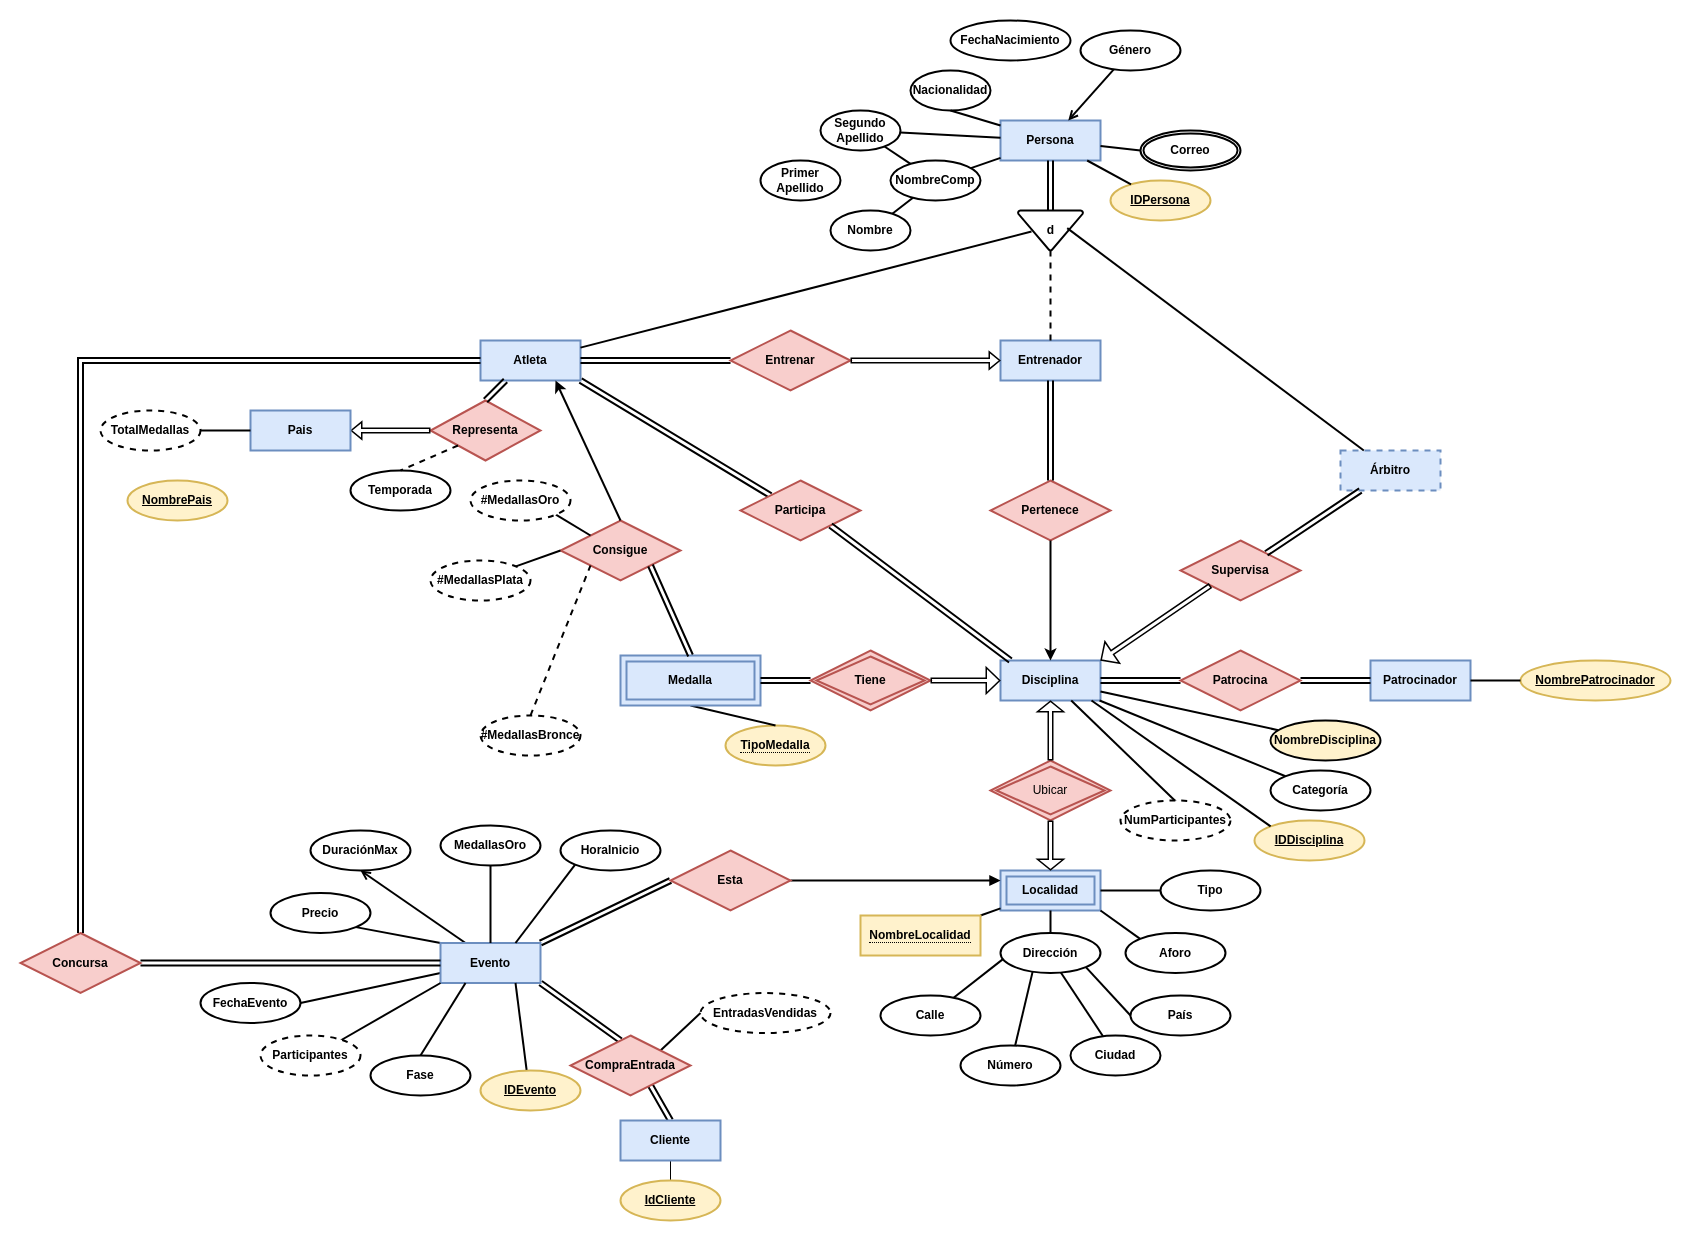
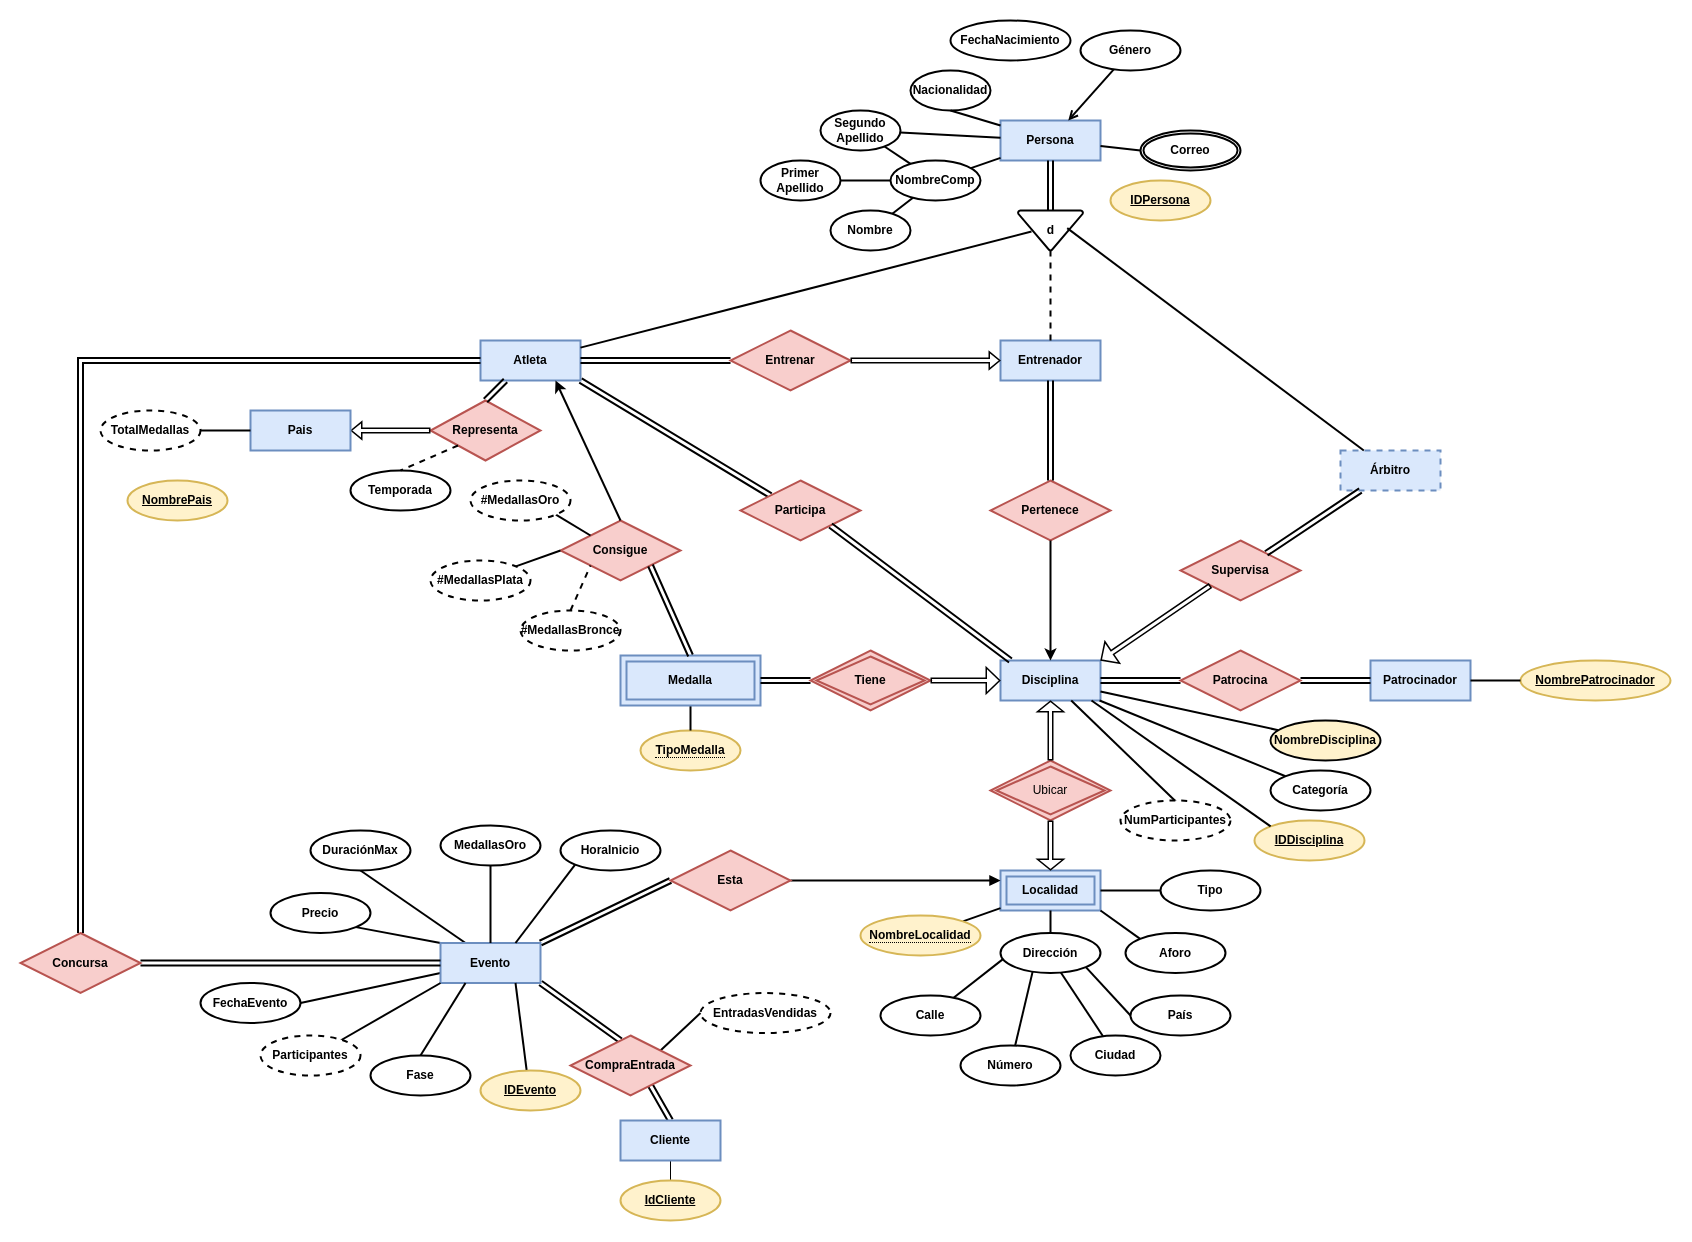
edge "Persona" -- "IDPersona": removed
edge "Primer Apellido" -- "NombreComp": added
node "#MedallasBronce": moved (531, 736) -> (571, 631)
node "TipoMedalla": moved (776, 746) -> (691, 751)
edge "Evento" -> "DuraciónMax": arrowhead open -> none
node "NombreLocalidad": shape rectangle -> ellipse
